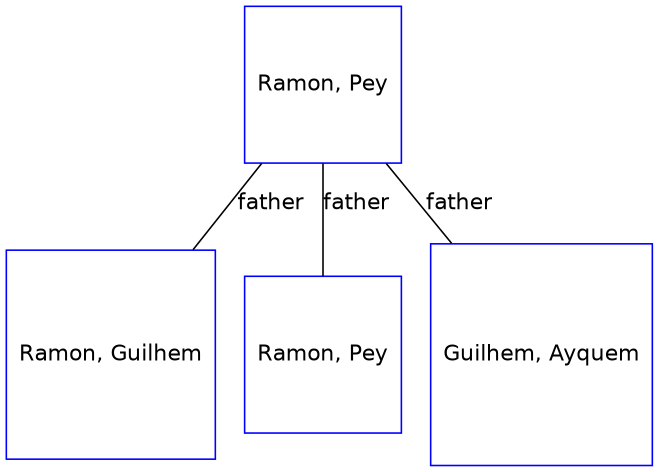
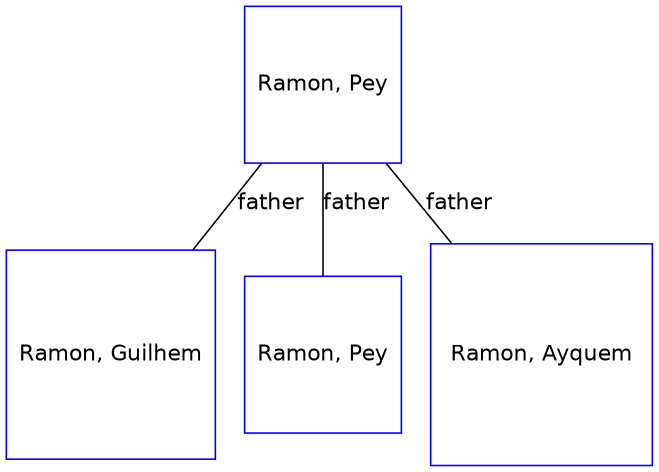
node "Guilhem, Ayquem": label "Guilhem, Ayquem" -> "Ramon, Ayquem"
